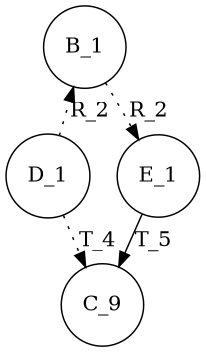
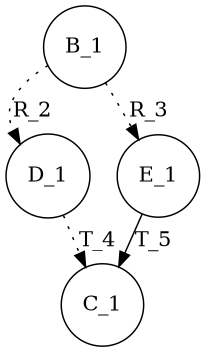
edge "B_1" -> "E_1": label "R_2" -> "R_3"
edge "D_1" -> "B_1": reversed
node "C_9": label "C_9" -> "C_1"
